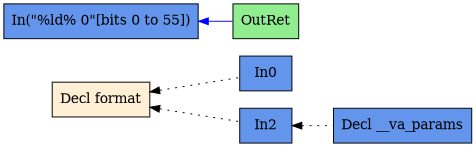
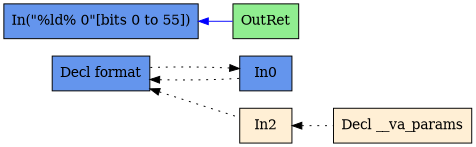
edge "Decl format" -> "In0": added
node "Decl format": fillcolor #ffefd5 -> #6495ed
node "In2": fillcolor #6495ed -> #ffefd5
node "Decl __va_params": fillcolor #6495ed -> #ffefd5
